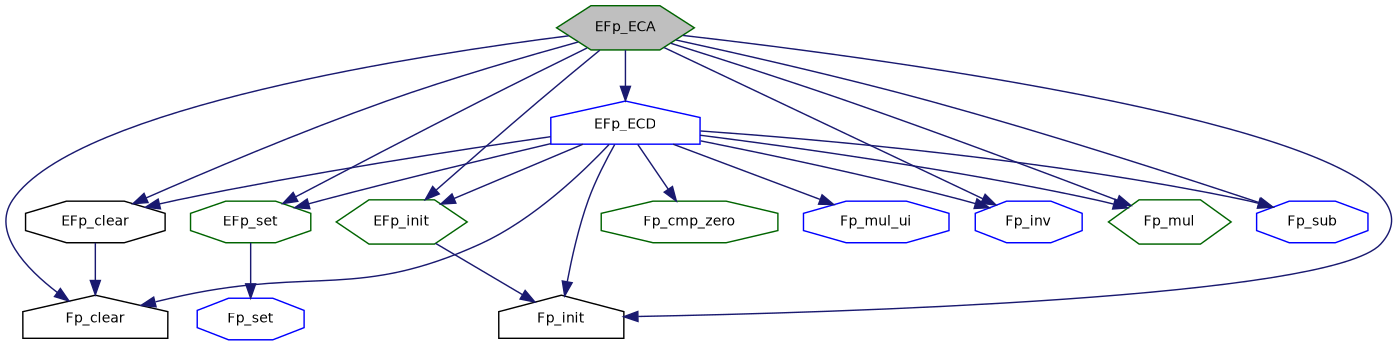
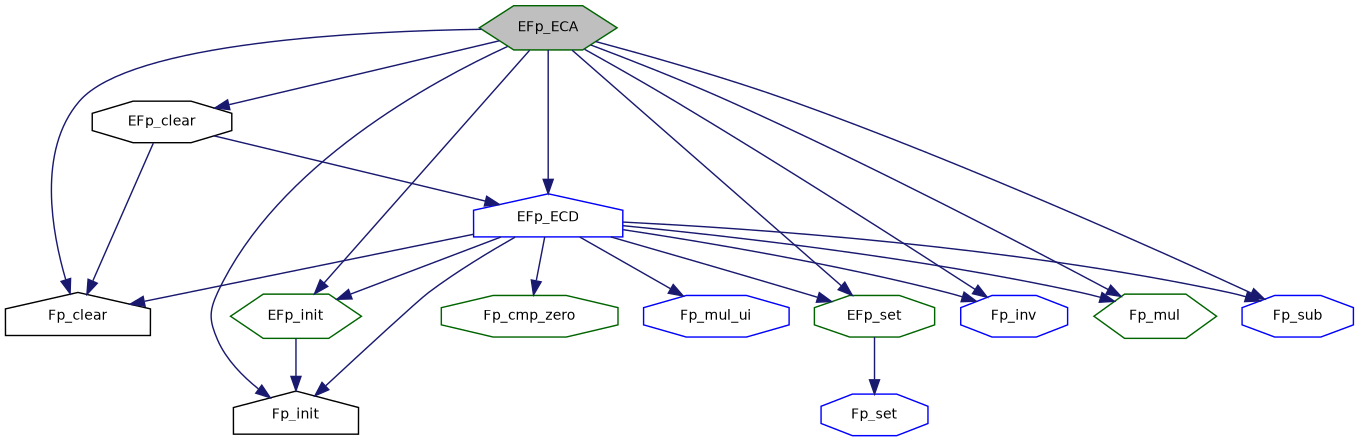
edge "EFp_ECD" -> "EFp_clear": reversed
